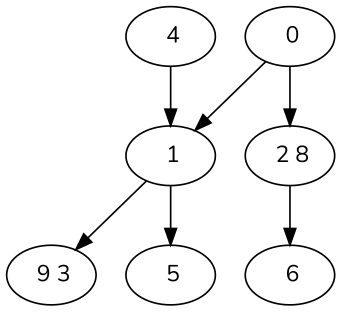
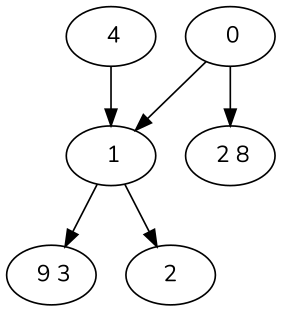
node "5": label "5" -> "2"
node "6": removed
